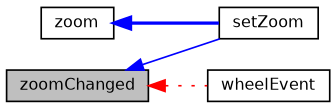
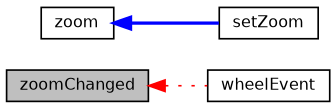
edge "setZoom" -> "zoomChanged": removed
